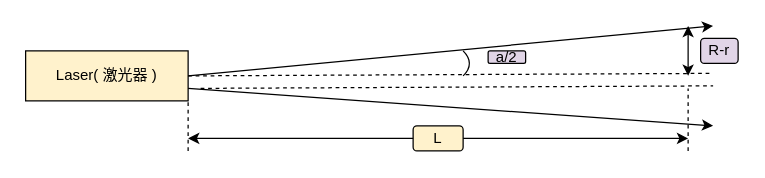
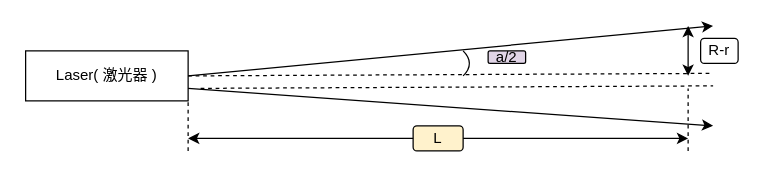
node "R-r": fillcolor #e1d5e7 -> #ffffff
node "Laser( 激光器 )": fillcolor #fff2cc -> #ffffff
